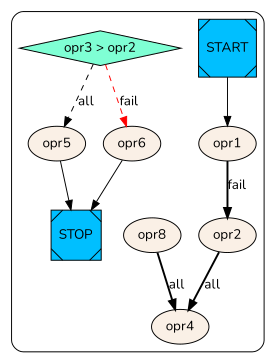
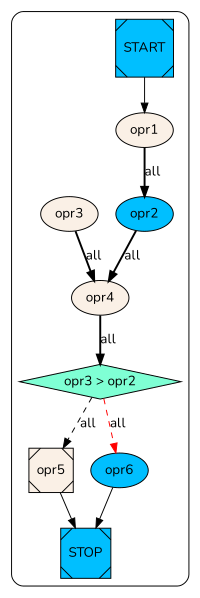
edge "opr3 > opr2" -> "opr6": label "fail" -> "all"
node "opr5": shape ellipse -> Msquare
node "opr6": fillcolor linen -> deepskyblue
edge "opr1" -> "opr2": label "fail" -> "all"
node "opr8": label "opr8" -> "opr3"
node "opr2": fillcolor linen -> deepskyblue
edge "opr4" -> "opr3 > opr2": added, label "all"
